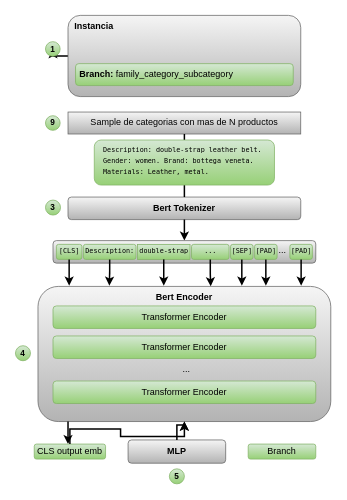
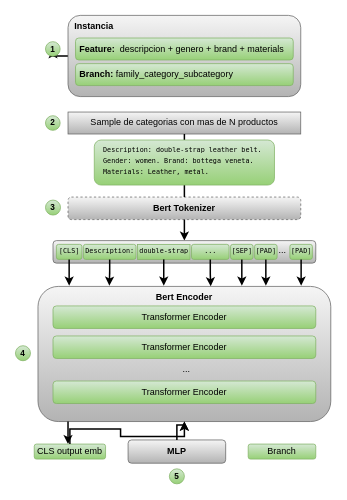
node "Feature: descripcion + genero + brand + materials": added
node "9": label "9" -> "2"
node "Bert Tokenizer": style solid -> dashed
